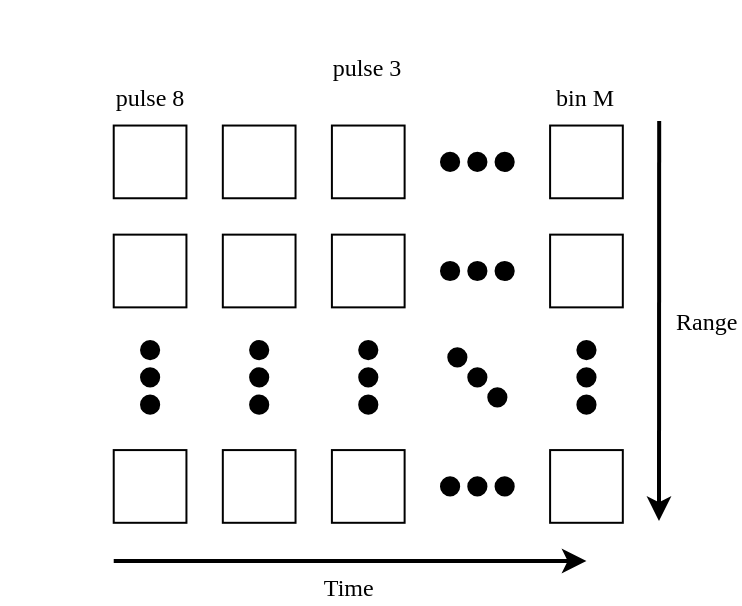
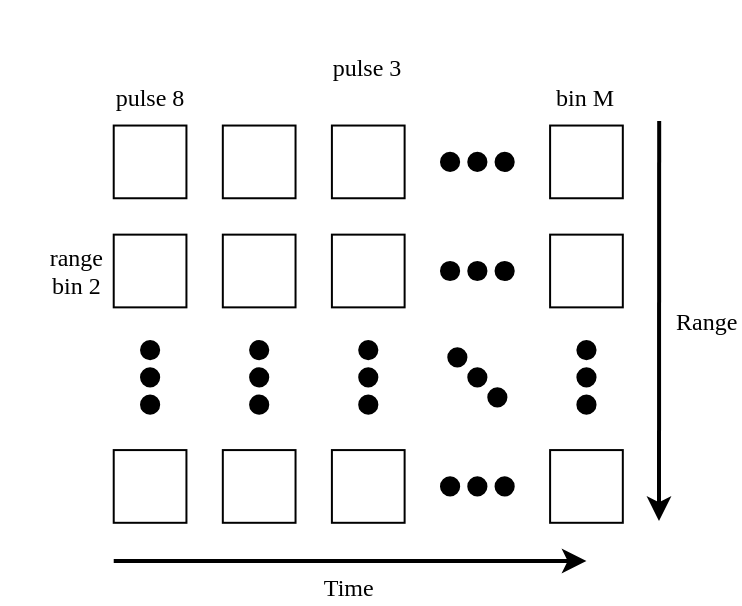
node "range bin 2": added
